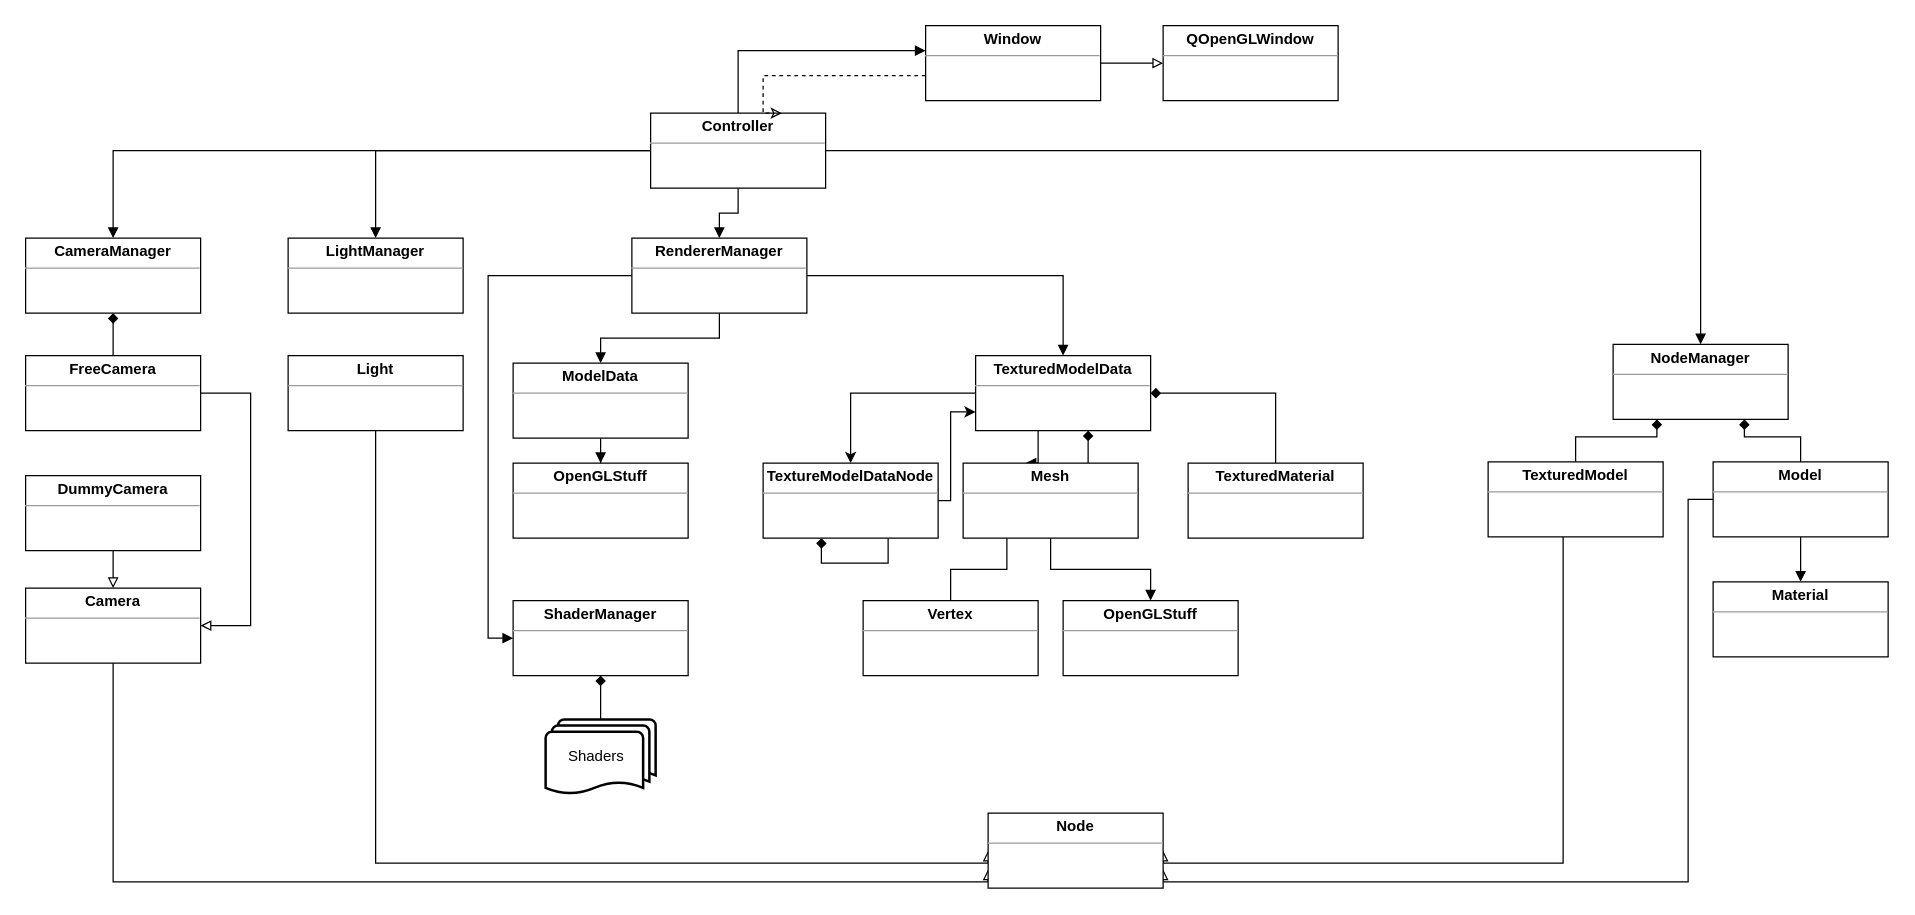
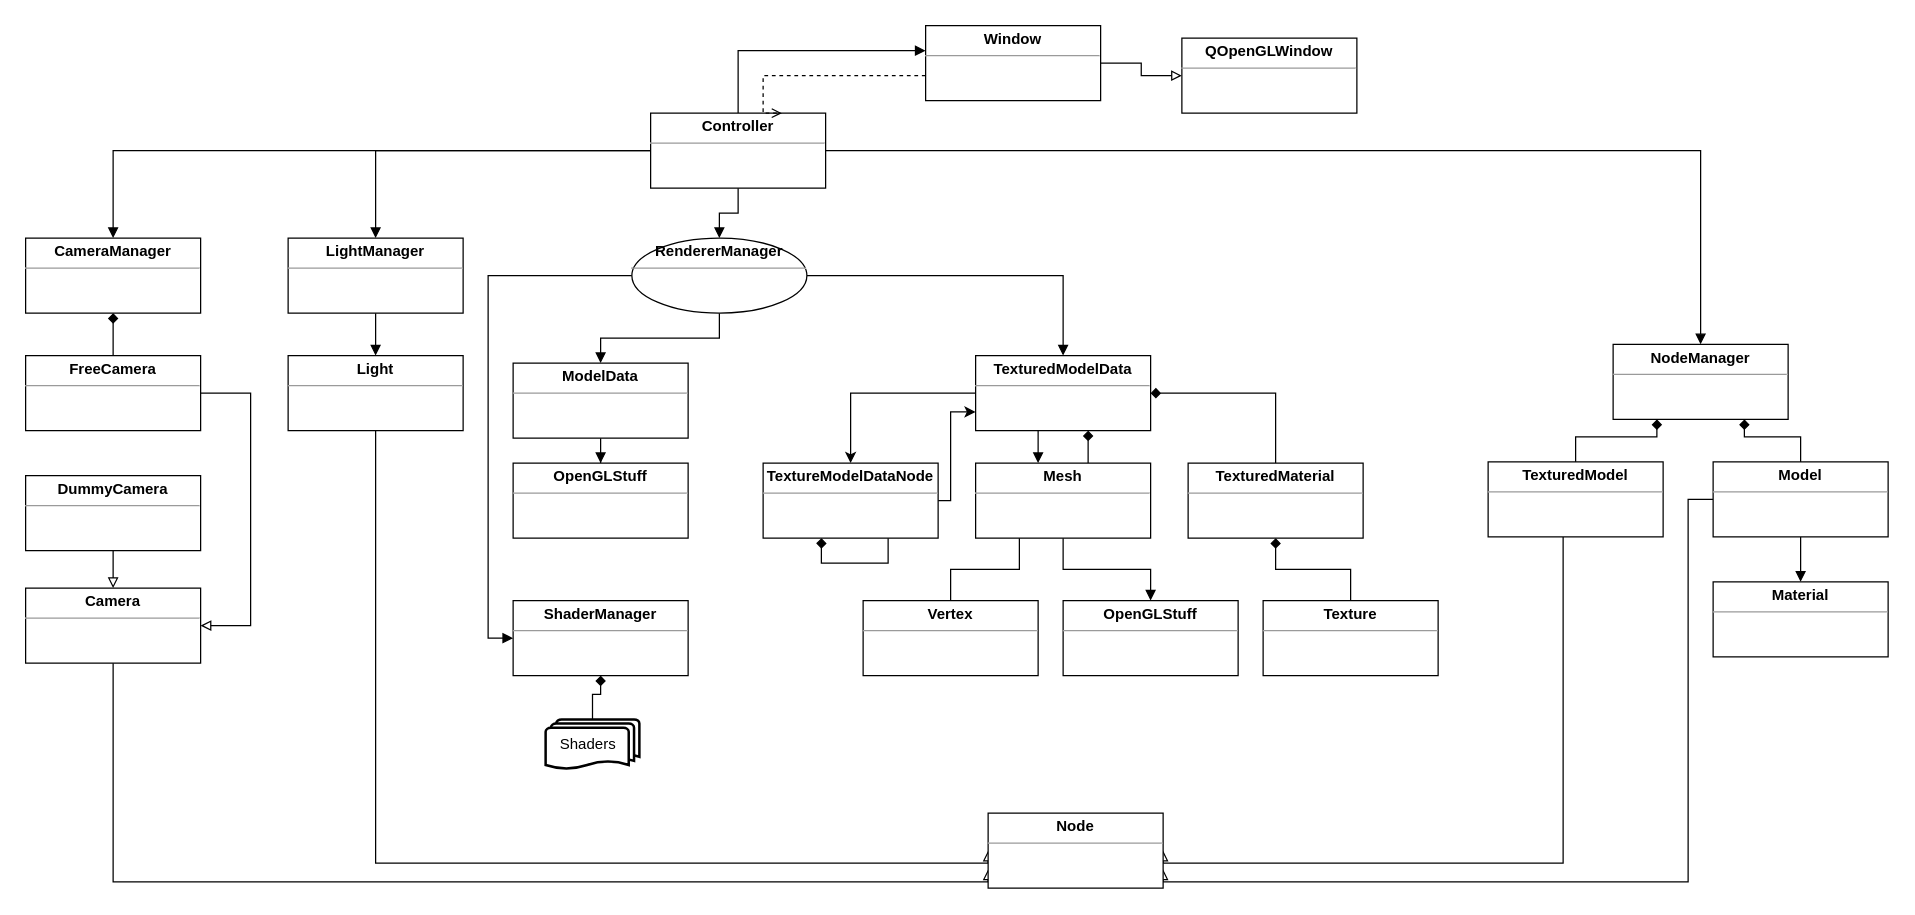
node "QOpenGLWindow": moved (1251, 63) -> (1269, 76)
edge "Window" -> "Controller": arrowhead classic -> open
node "RendererManager": shape rectangle -> ellipse
edge "LightManager" -> "Light": added
node "Mesh": moved (1051, 501) -> (1063, 501)
edge "Texture" -> "TexturedMaterial": added
node "Texture": added
node "Shaders": size 110x75 -> 94x50
